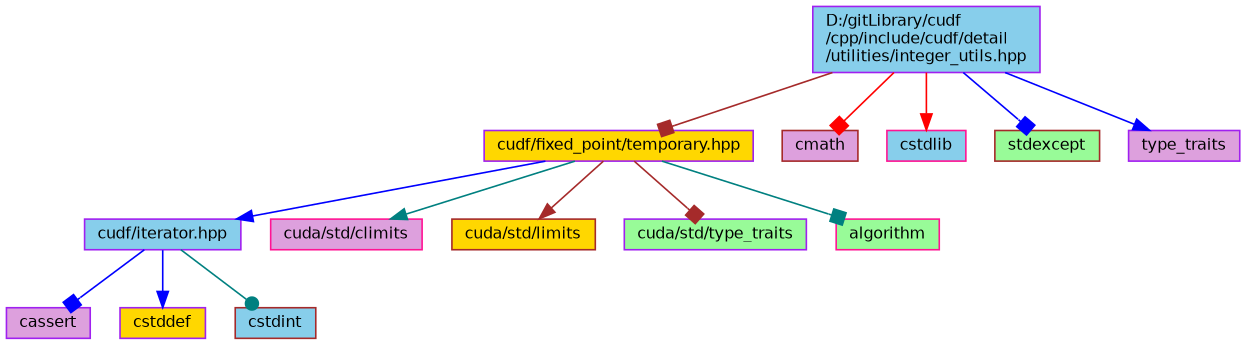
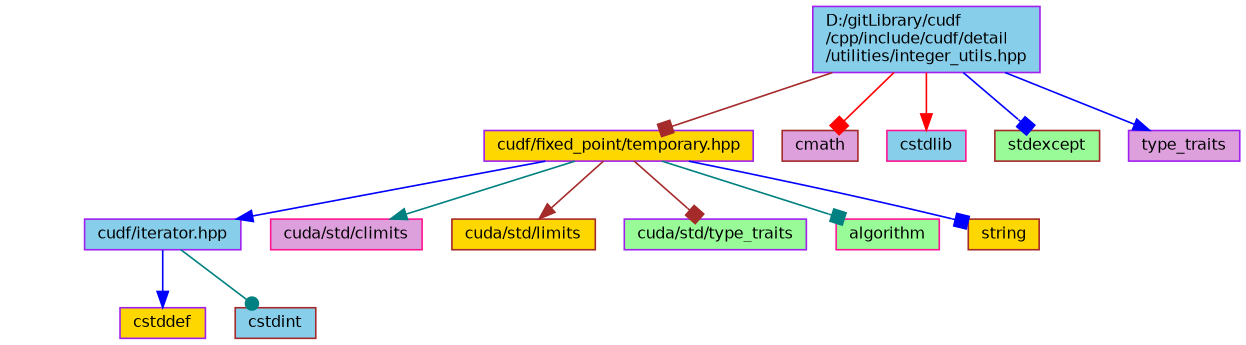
node "string": added
node "cassert": removed
